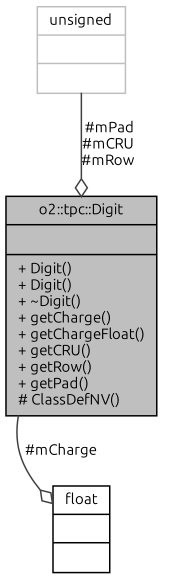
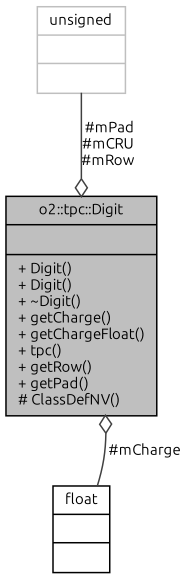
node "o2::tpc::Digit": text "+ getCRU()" -> "+ tpc()"
edge "o2::tpc::Digit" -> "float": reversed
